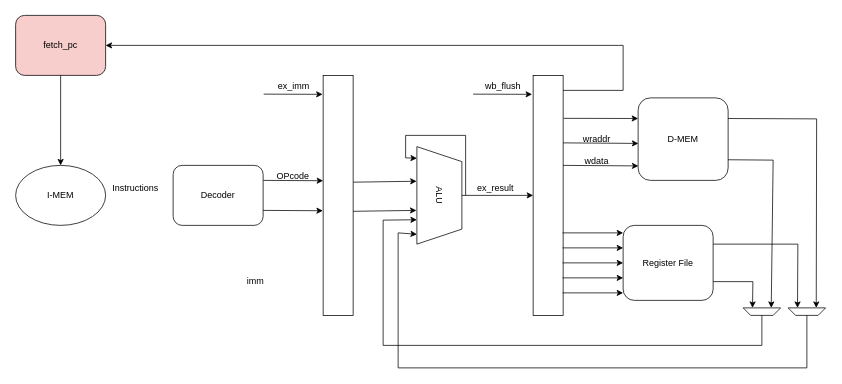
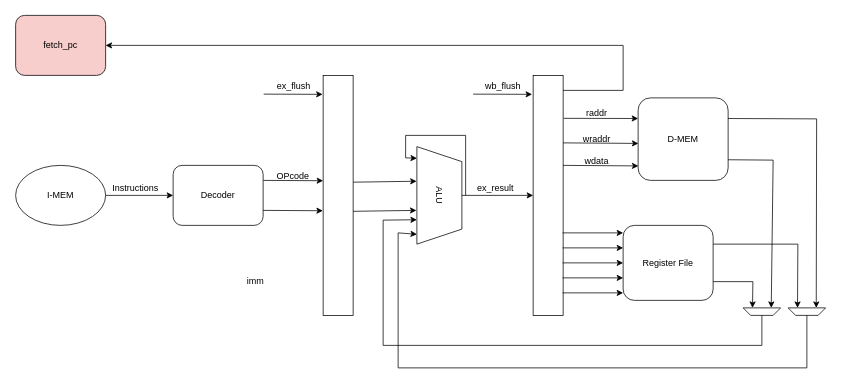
node "ex_imm": label "ex_imm" -> "ex_flush"
node "raddr": added
edge "fetch_pc" -> "I-MEM": removed
edge "I-MEM" -> "Decoder": added
